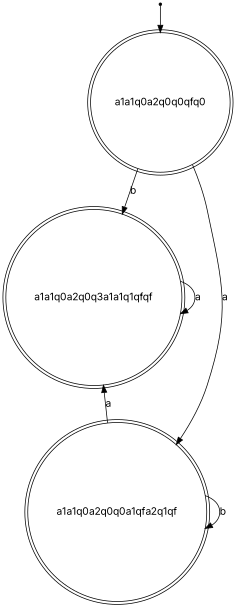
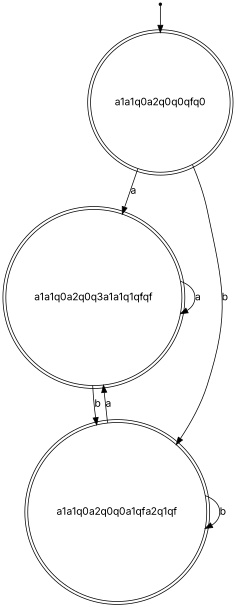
edge "a1a1q0a2q0q0qfq0" -> "a1a1q0a2q0q3a1a1q1qfqf": label "b" -> "a"
edge "a1a1q0a2q0q0qfq0" -> "a1a1q0a2q0q0a1qfa2q1qf": label "a" -> "b"
edge "a1a1q0a2q0q3a1a1q1qfqf" -> "a1a1q0a2q0q0a1qfa2q1qf": added, label "b"
